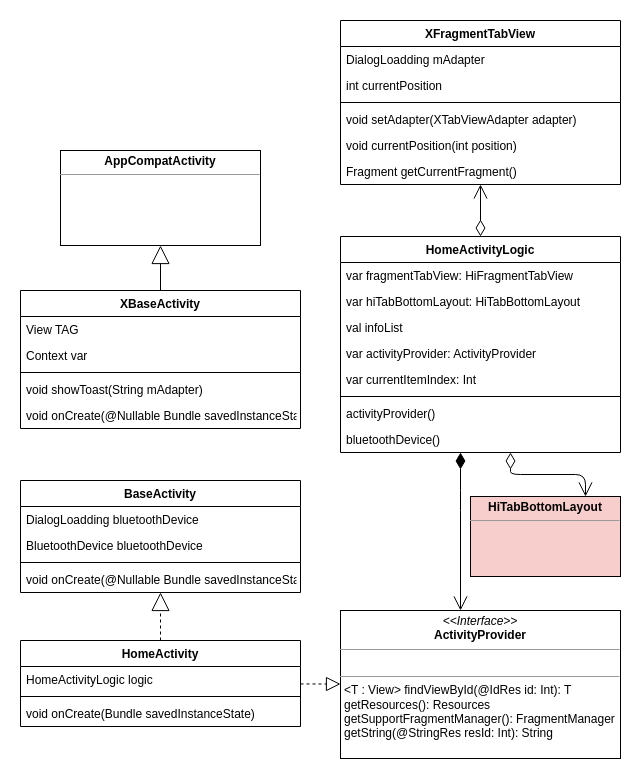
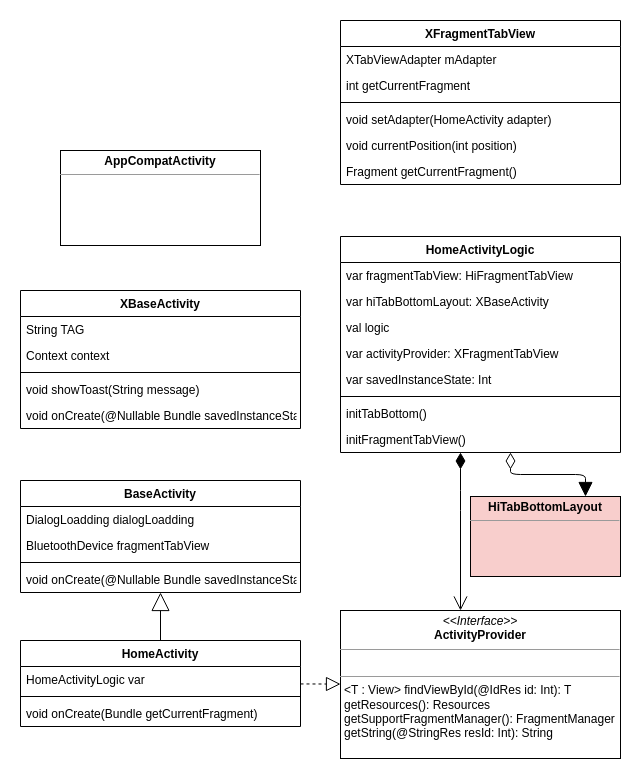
node "DialogLoadding mAdapter": label "DialogLoadding mAdapter" -> "XTabViewAdapter mAdapter"
node "int currentPosition": label "int currentPosition" -> "int getCurrentFragment"
node "void setAdapter(XTabViewAdapter adapter)": label "void setAdapter(XTabViewAdapter adapter)" -> "void setAdapter(HomeActivity adapter)"
edge "XFragmentTabView" -- "HomeActivityLogic": removed
edge "XBaseActivity" -> "AppCompatActivity": removed
node "var hiTabBottomLayout: HiTabBottomLayout": label "var hiTabBottomLayout: HiTabBottomLayout" -> "var hiTabBottomLayout: XBaseActivity"
node "val infoList": label "val infoList" -> "val logic"
node "View TAG": label "View TAG" -> "String TAG"
node "var activityProvider: ActivityProvider": label "var activityProvider: ActivityProvider" -> "var activityProvider: XFragmentTabView"
node "Context var": label "Context var" -> "Context context"
node "var currentItemIndex: Int": label "var currentItemIndex: Int" -> "var savedInstanceState: Int"
node "void showToast(String mAdapter)": label "void showToast(String mAdapter)" -> "void showToast(String message)"
node "activityProvider()": label "activityProvider()" -> "initTabBottom()"
node "bluetoothDevice()": label "bluetoothDevice()" -> "initFragmentTabView()"
edge "HomeActivityLogic" -- "HiTabBottomLayout": arrowhead open -> block
node "DialogLoadding bluetoothDevice": label "DialogLoadding bluetoothDevice" -> "DialogLoadding dialogLoadding"
node "BluetoothDevice bluetoothDevice": label "BluetoothDevice bluetoothDevice" -> "BluetoothDevice fragmentTabView"
edge "HomeActivity" -> "BaseActivity": style dashed -> solid
node "HomeActivityLogic logic": label "HomeActivityLogic logic" -> "HomeActivityLogic var"
node "void onCreate(Bundle savedInstanceState)": label "void onCreate(Bundle savedInstanceState)" -> "void onCreate(Bundle getCurrentFragment)"
